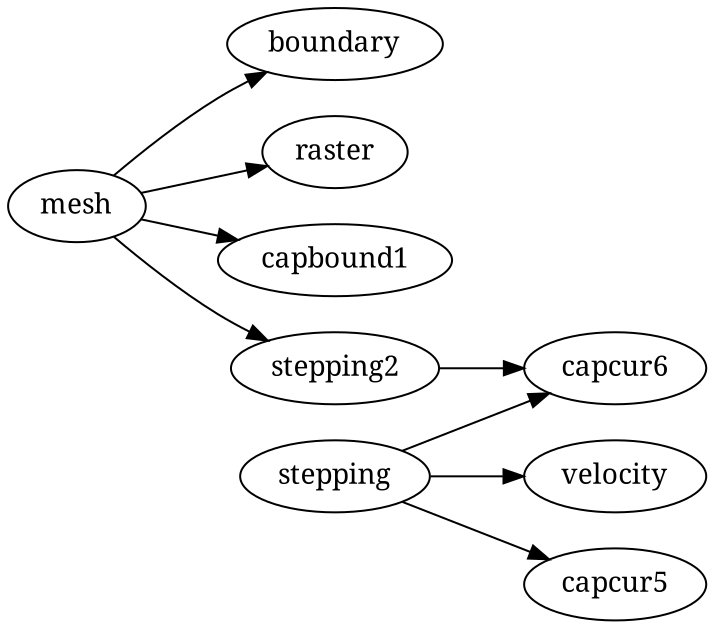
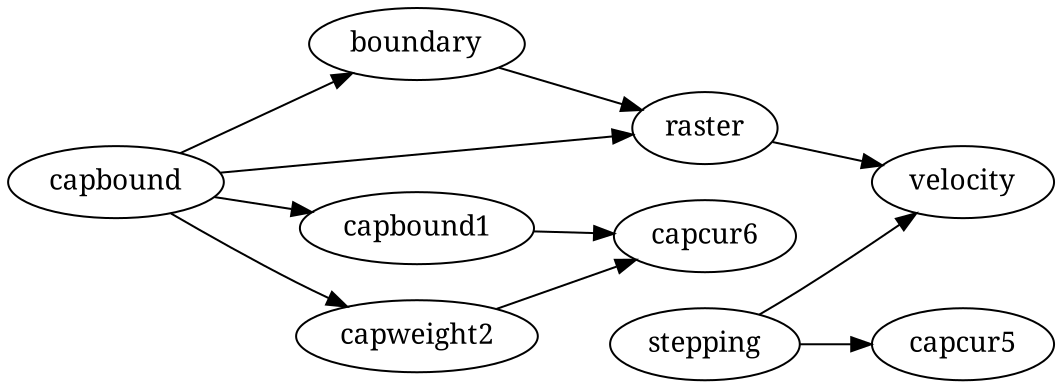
edge "boundary" -> "raster": added
edge "raster" -> "velocity": added
node "mesh": label "mesh" -> "capbound"
node "stepping2": label "stepping2" -> "capweight2"
edge "stepping" -> "capcur6": now "capbound1" -> "capcur6"
